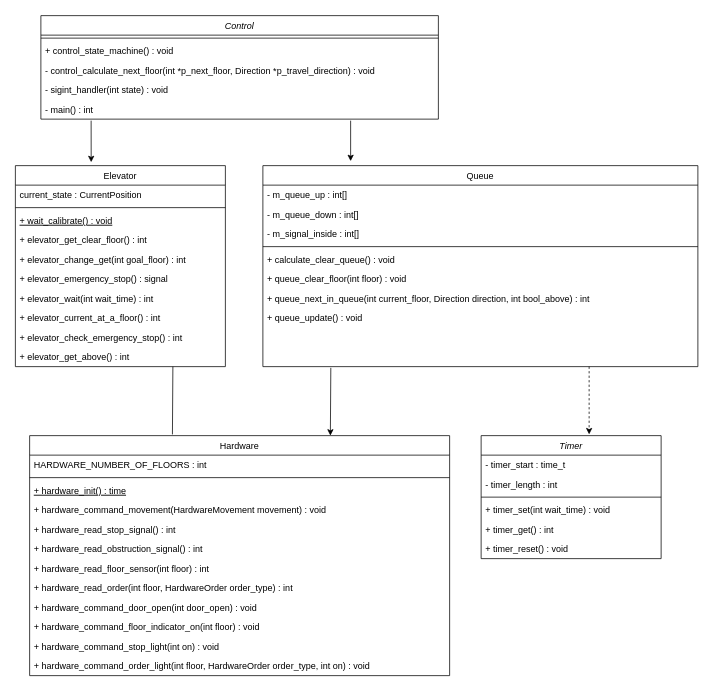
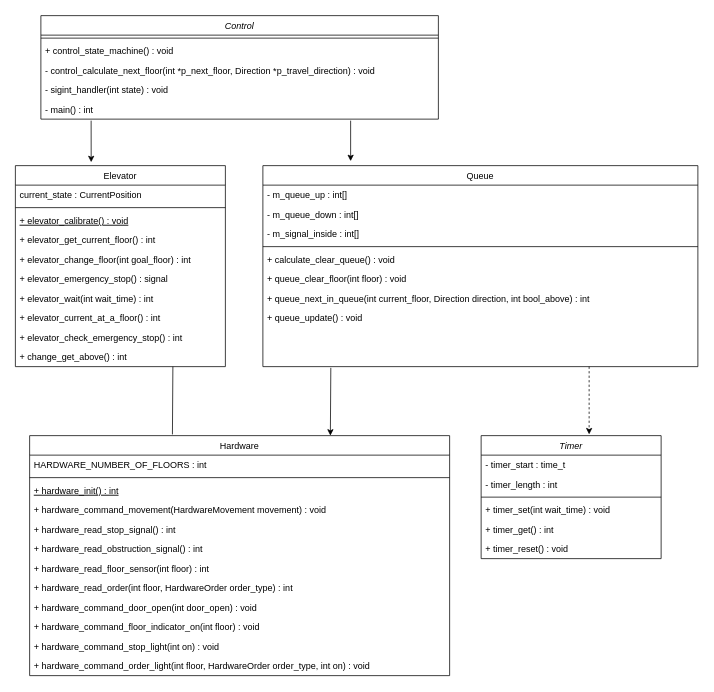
node "+ wait_calibrate() : void": label "+ wait_calibrate() : void" -> "+ elevator_calibrate() : void"
node "+ elevator_get_clear_floor() : int": label "+ elevator_get_clear_floor() : int" -> "+ elevator_get_current_floor() : int"
node "+ elevator_change_get(int goal_floor) : int": label "+ elevator_change_get(int goal_floor) : int" -> "+ elevator_change_floor(int goal_floor) : int"
node "+ elevator_get_above() : int": label "+ elevator_get_above() : int" -> "+ change_get_above() : int"
node "+ hardware_init() : time": label "+ hardware_init() : time" -> "+ hardware_init() : int"
